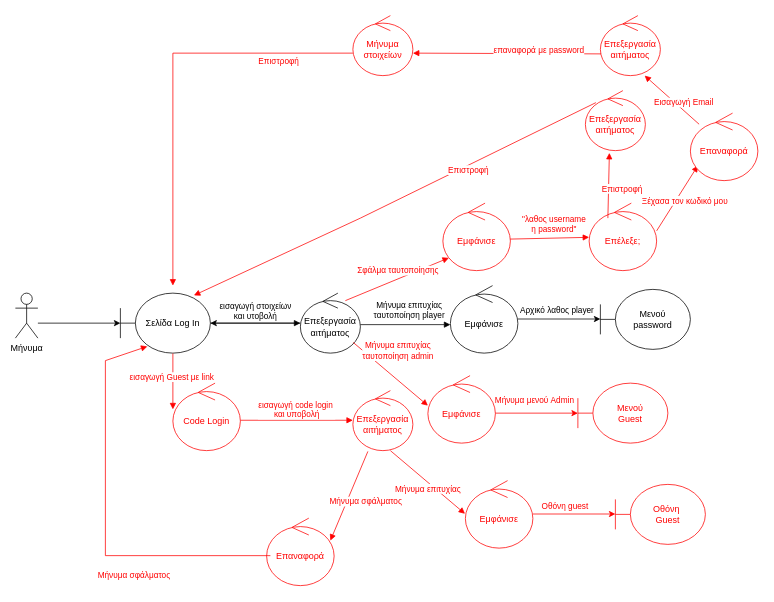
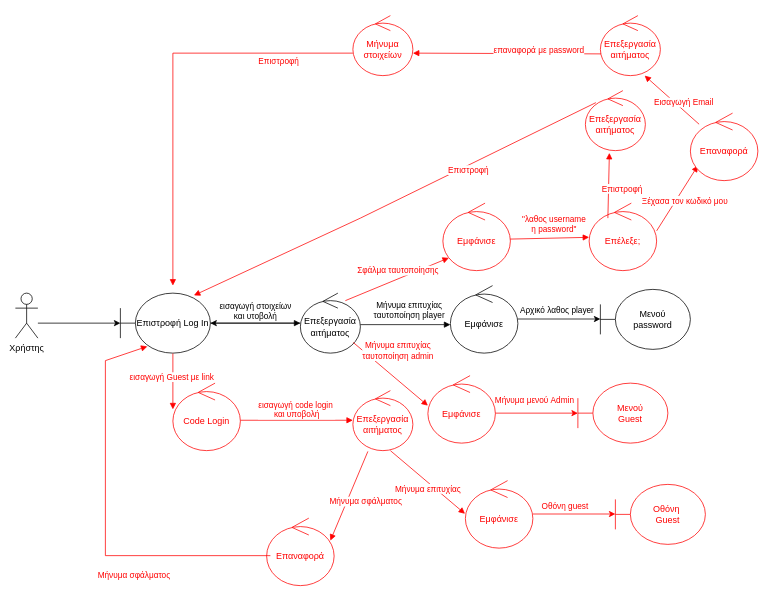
node "Σελίδα Log In": label "Σελίδα Log In" -> "Επιστροφή Log In"
node "Μήνυμα": label "Μήνυμα" -> "Χρήστης"
